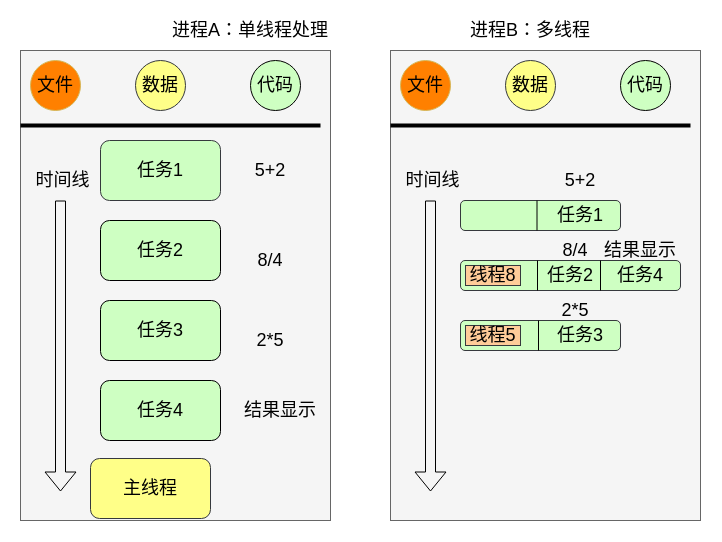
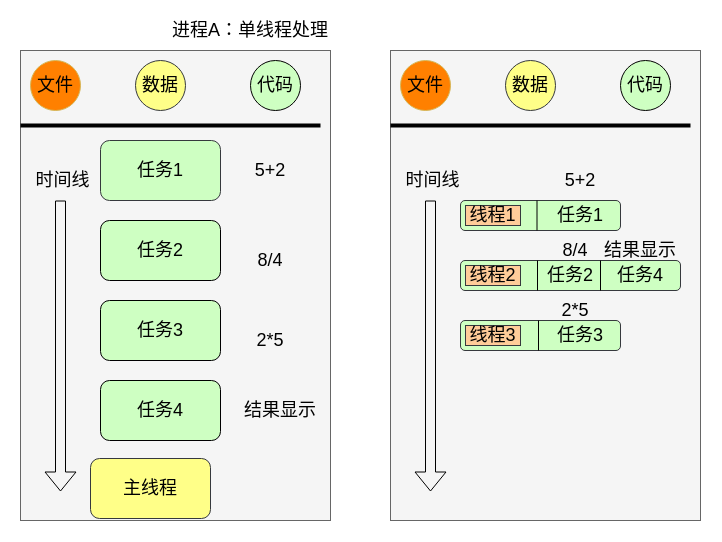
node "进程B：多线程": removed
node "线程1": added
node "线程8": label "线程8" -> "线程2"
node "线程5": label "线程5" -> "线程3"
